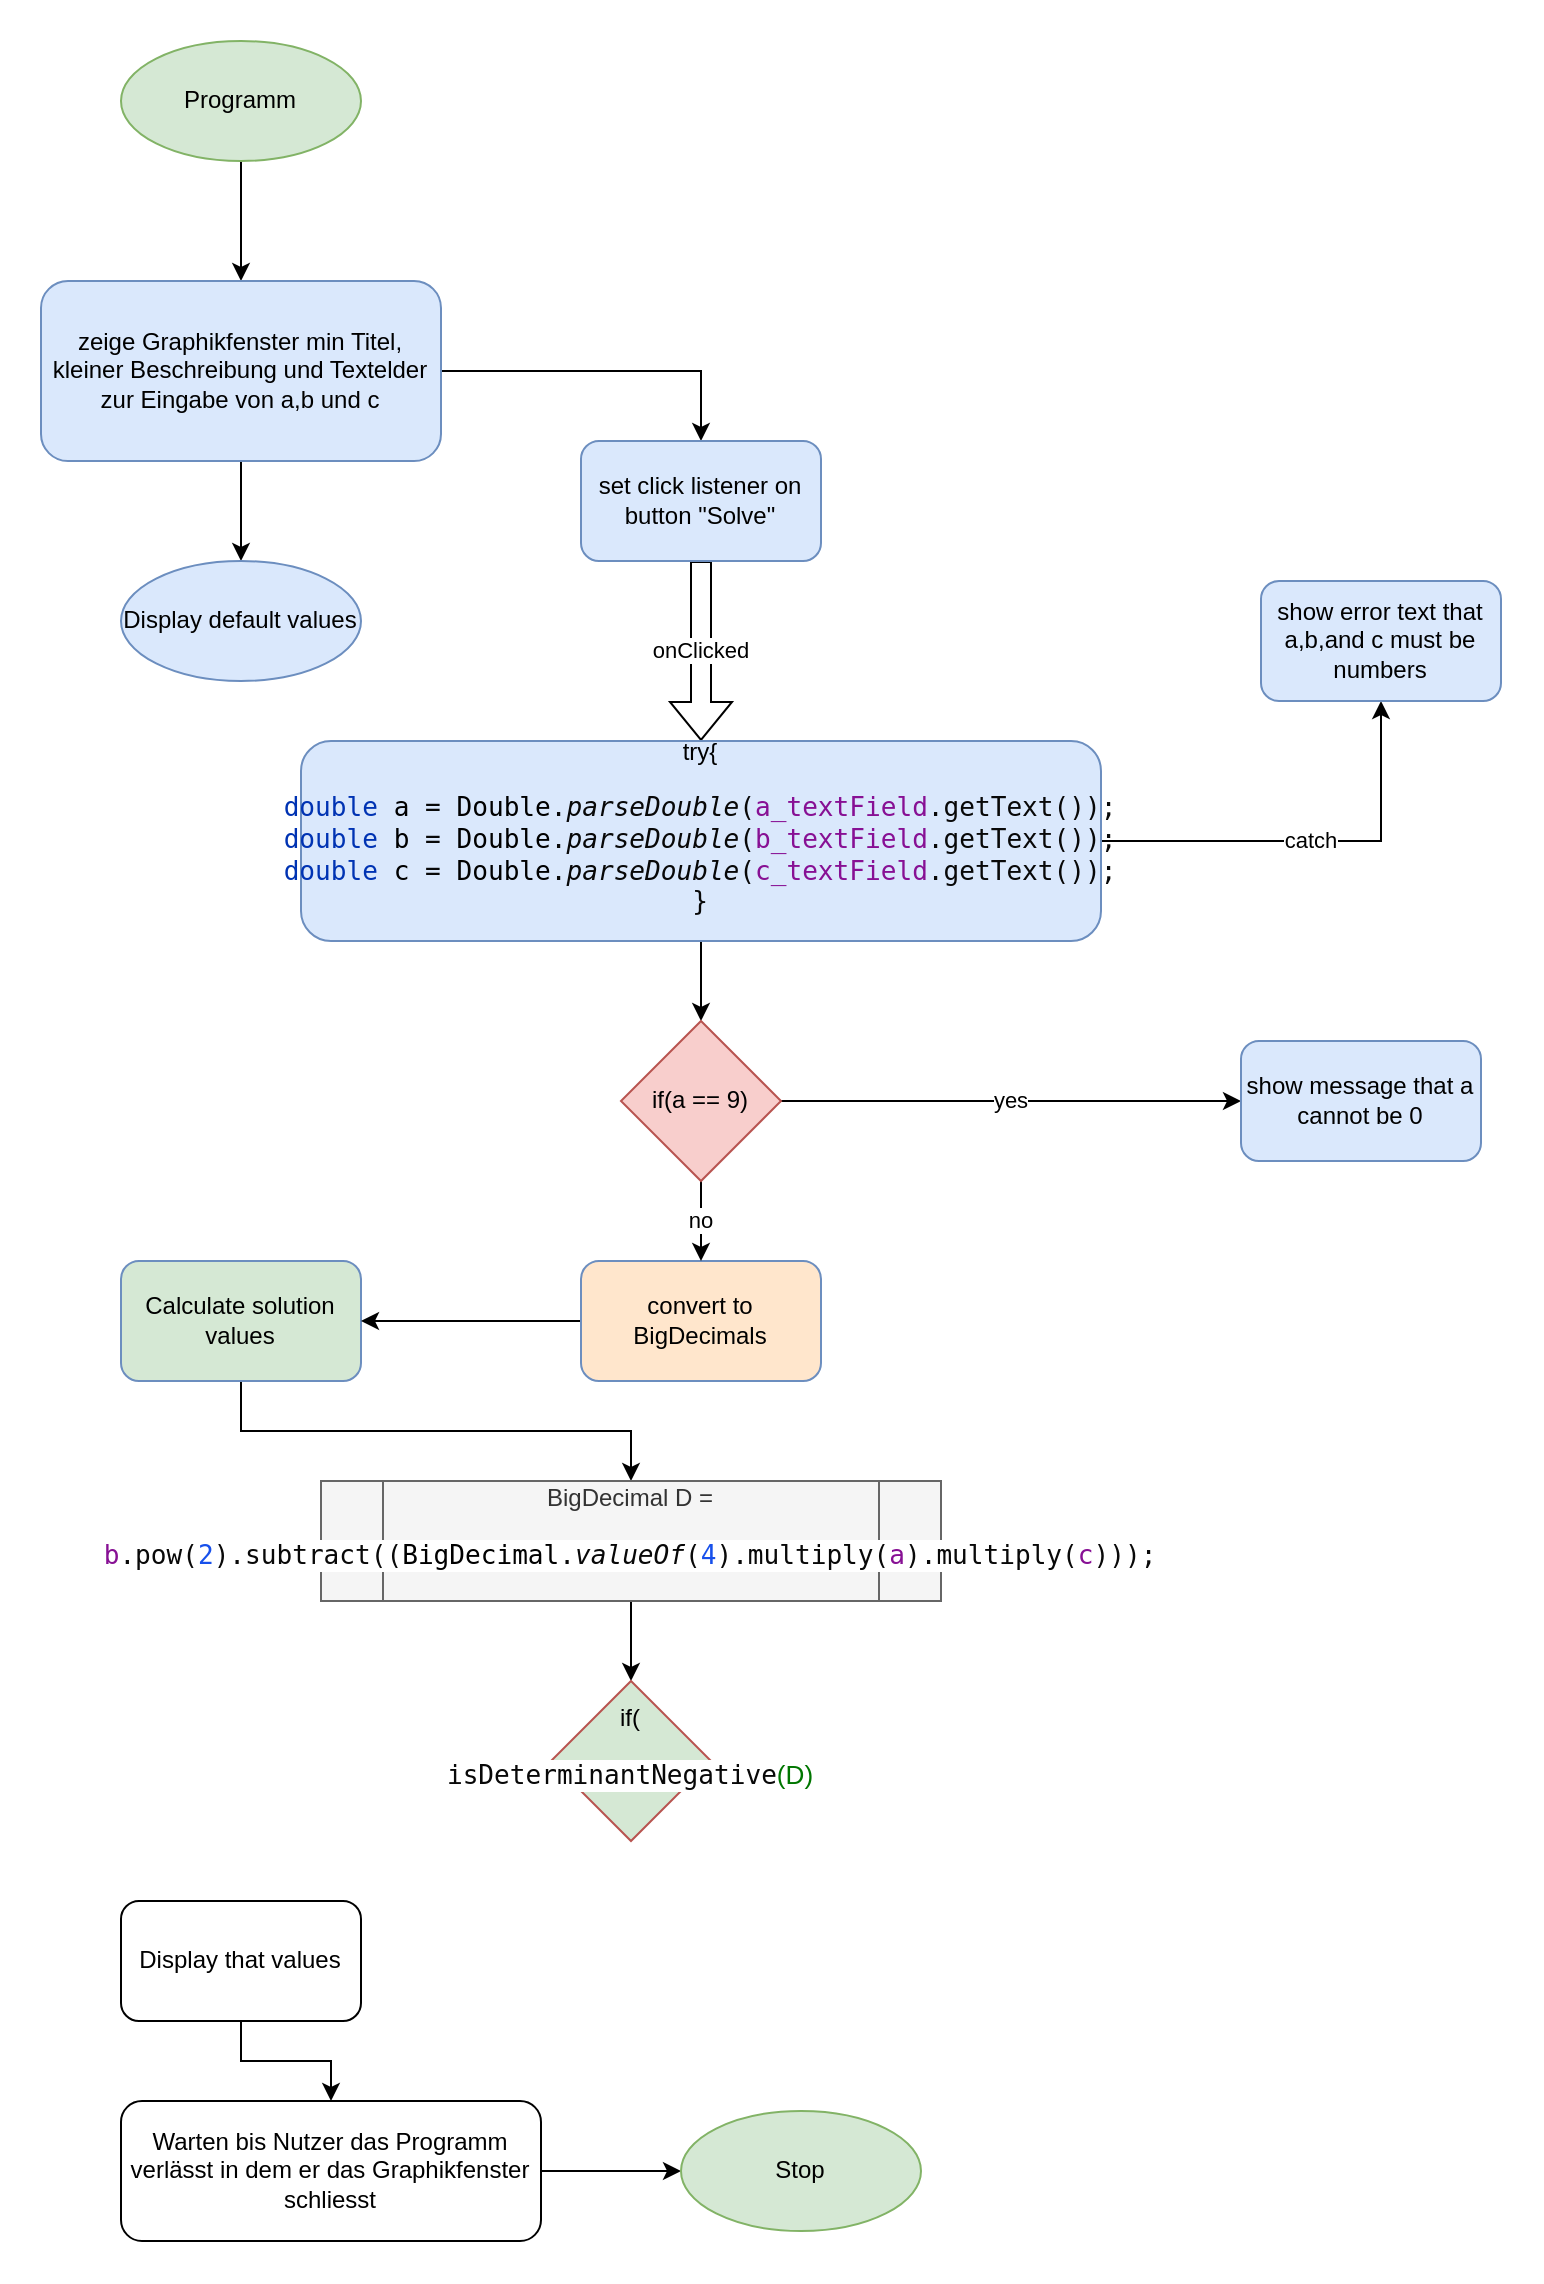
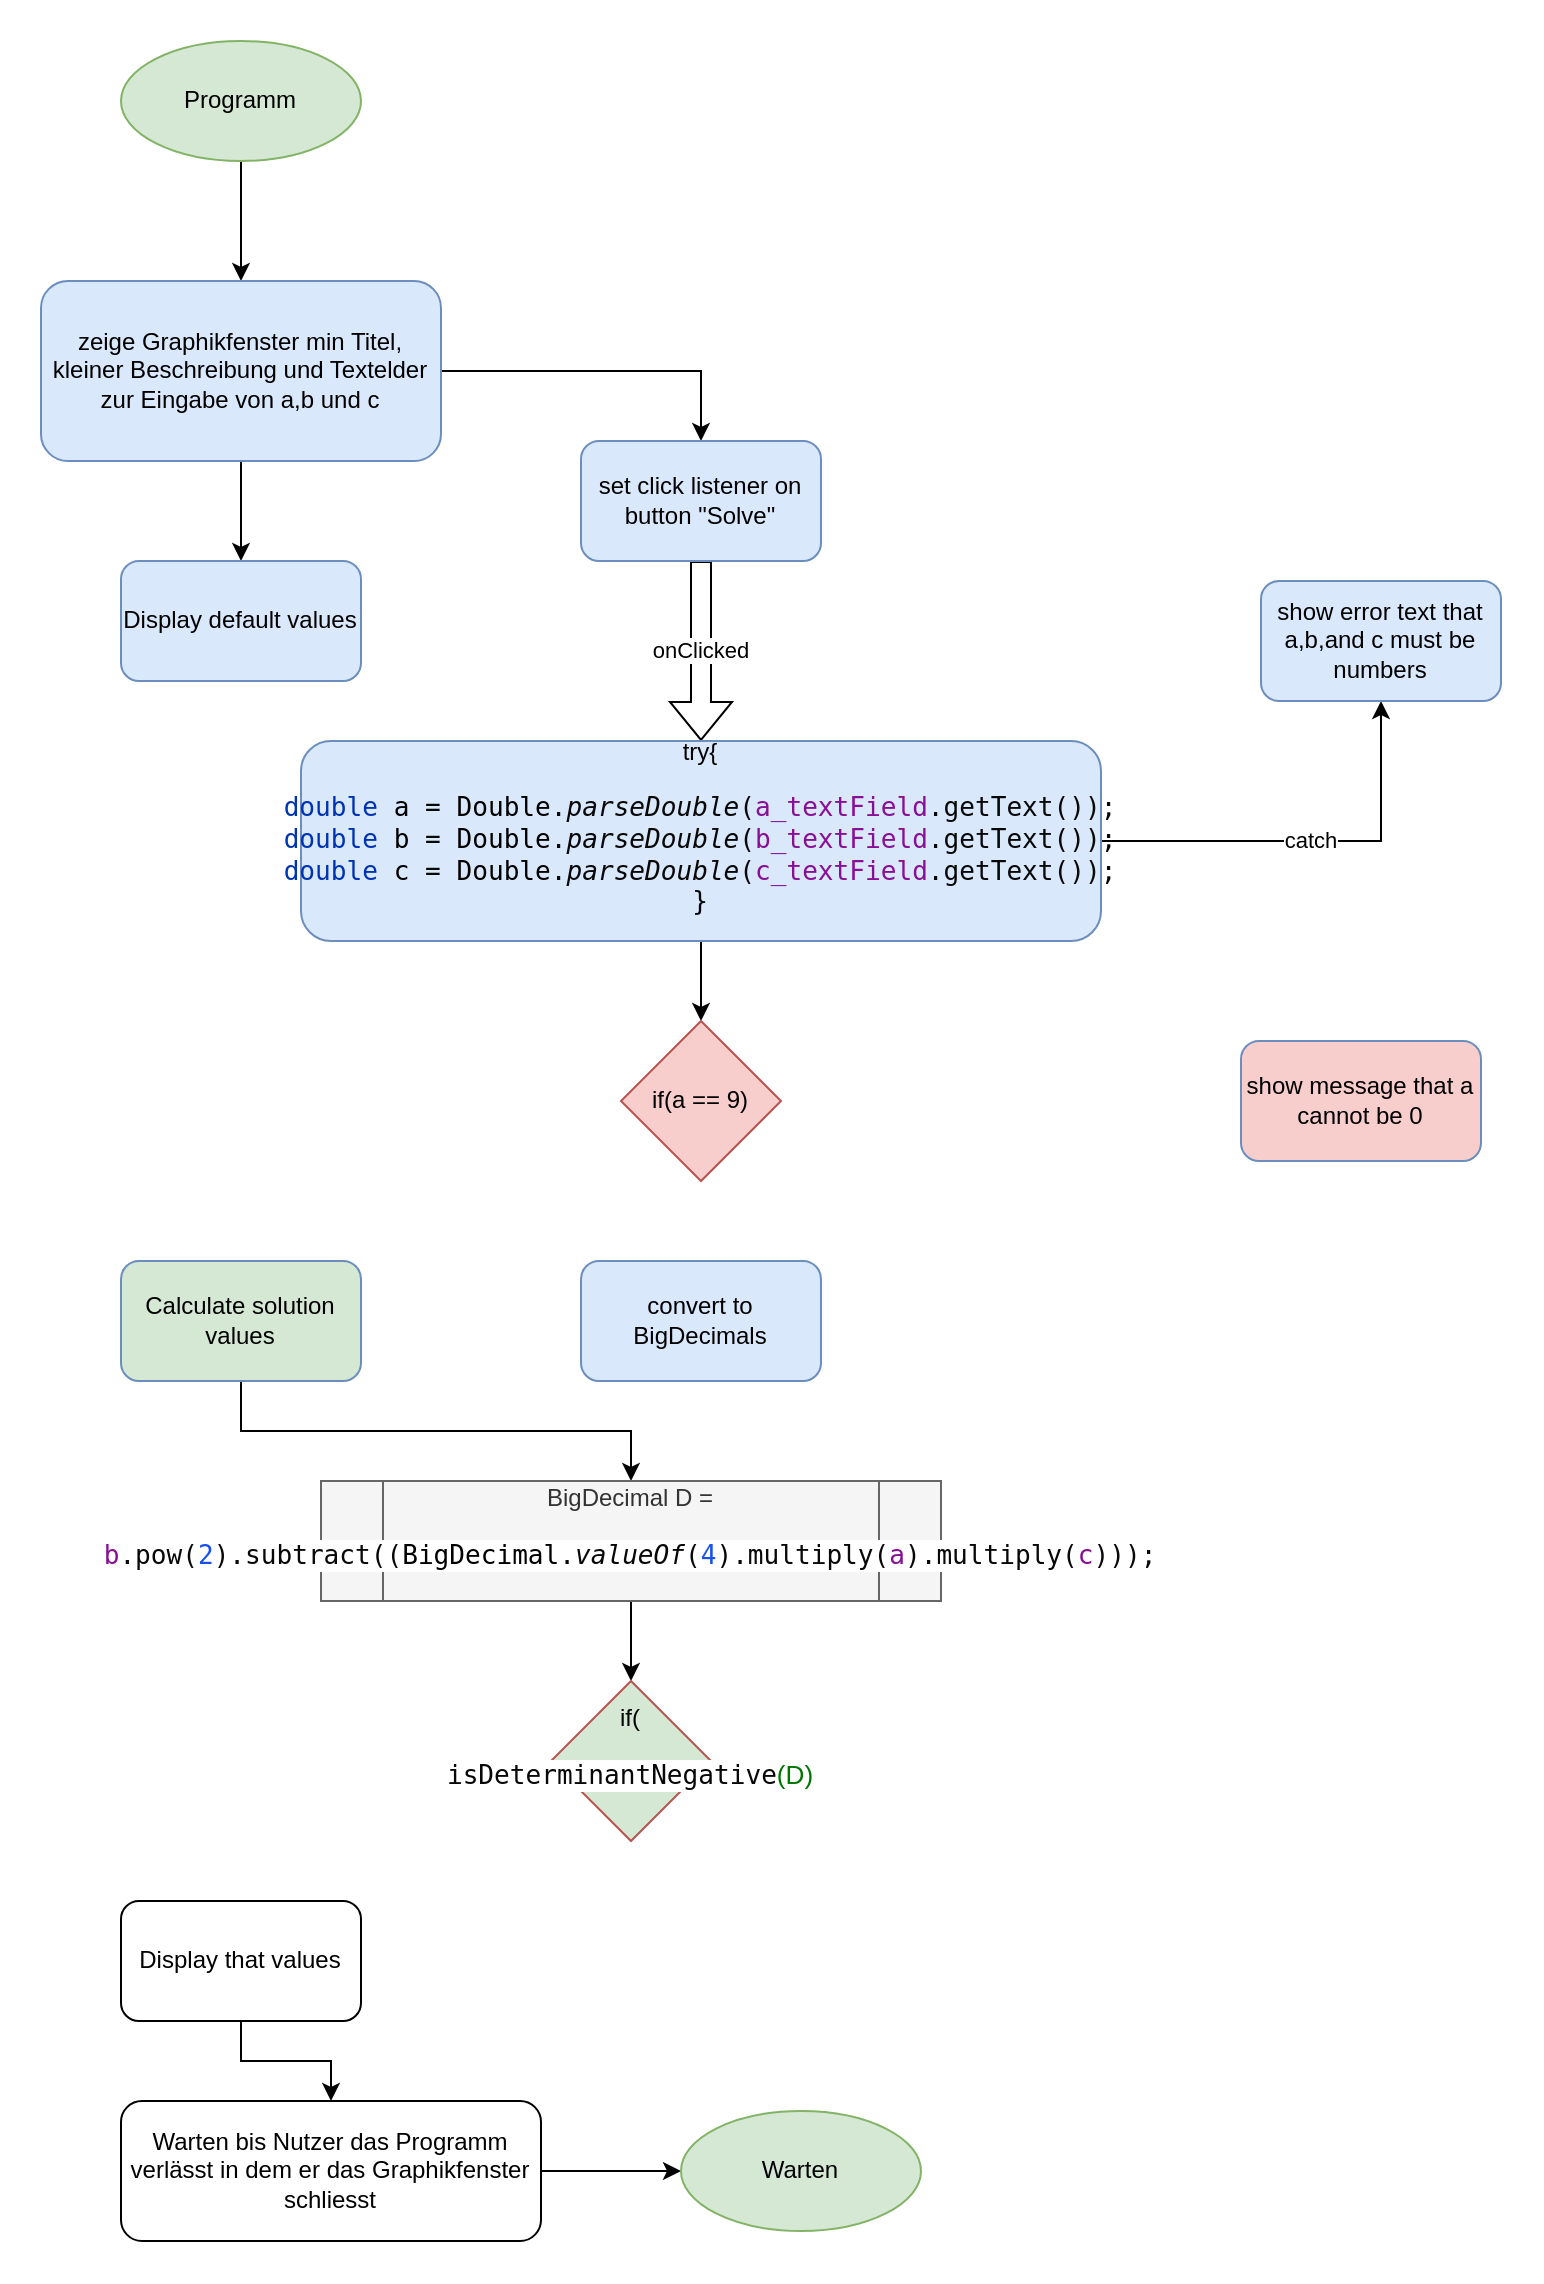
node "Display default values": shape ellipse -> rounded rectangle
edge "if(a == 9)" -> "show message that a cannot be 0": removed, label "yes"
node "show message that a cannot be 0": fillcolor #dae8fc -> #f8cecc
edge "if(a == 9)" -> "convert to BigDecimals": removed, label "no"
edge "convert to BigDecimals" -> "Calculate solution values": removed
node "convert to BigDecimals": fillcolor #ffe6cc -> #dae8fc
node "Stop": label "Stop" -> "Warten"
